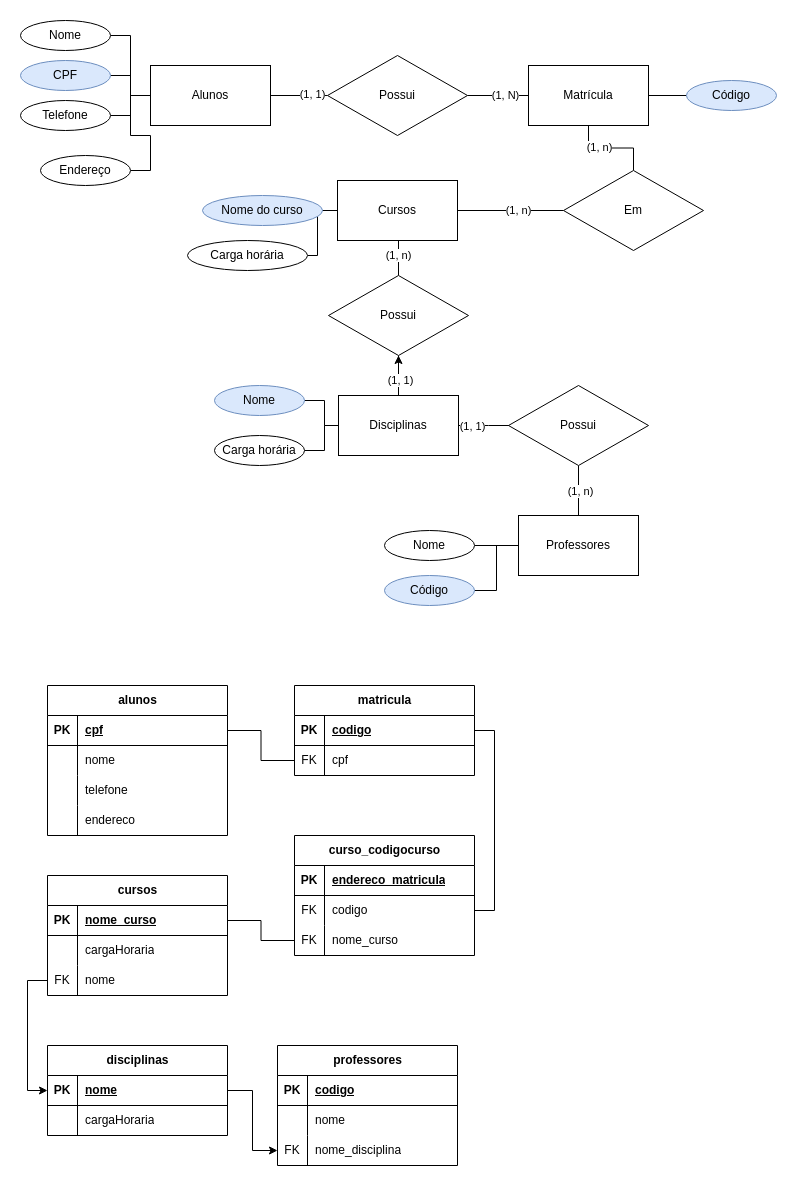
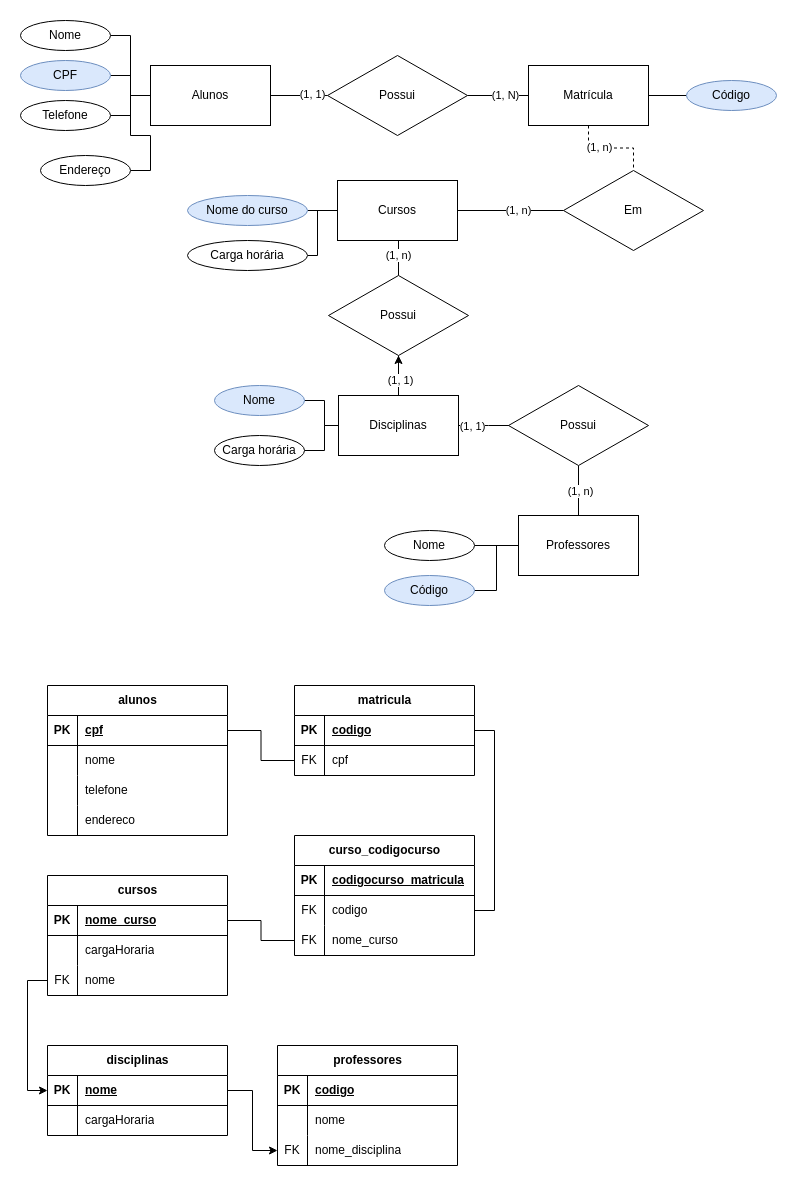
edge "Matrícula" -- "Em": style solid -> dashed
node "Nome do curso": moved (263, 211) -> (248, 211)
node "endereco_matricula": label "endereco_matricula" -> "codigocurso_matricula"
